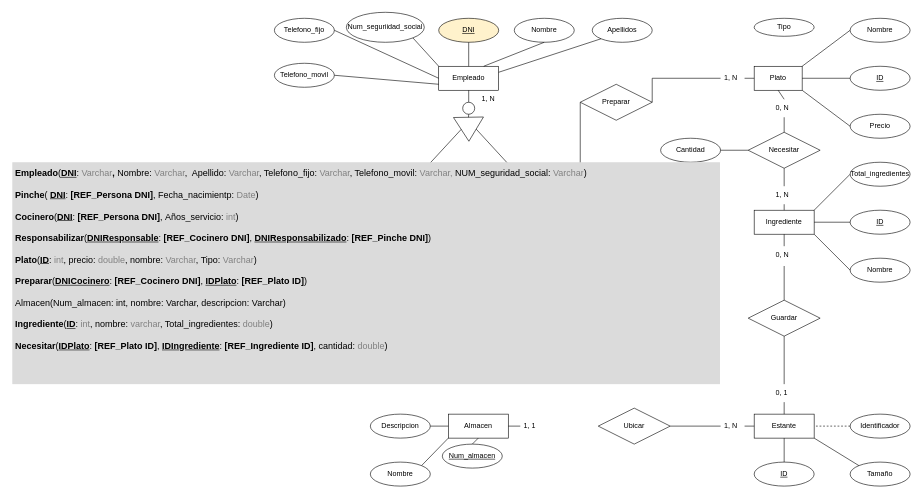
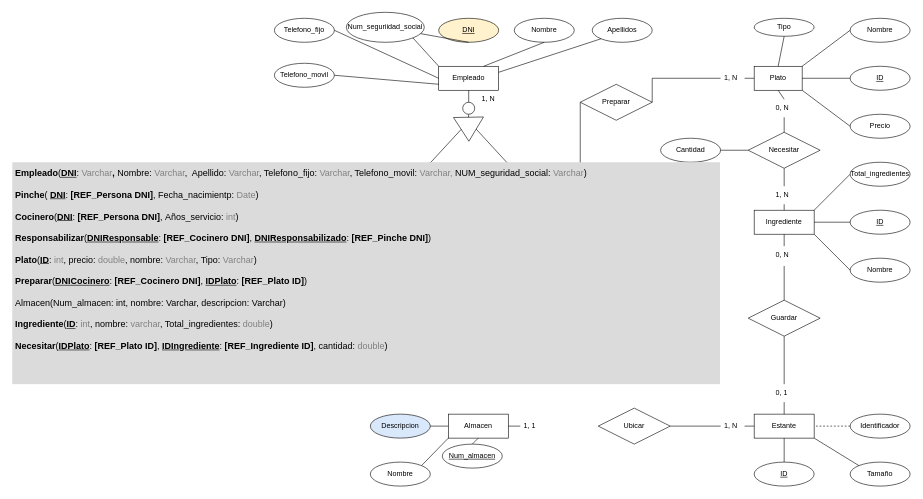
edge "Tipo" -- "Plato": added
edge "DNI" -- "Empleado": now "DNI" -- "Num_seguriidad_social"
node "Descripcion": fillcolor #ffffff -> #dae8fc
